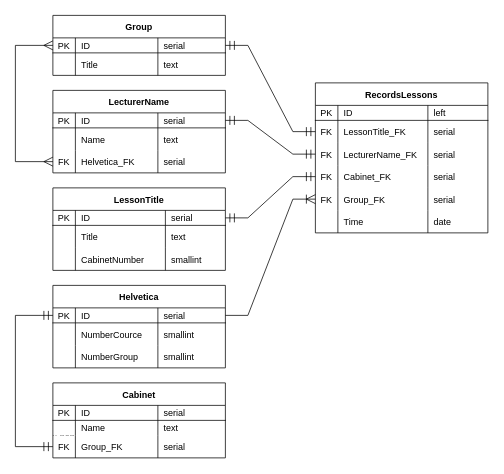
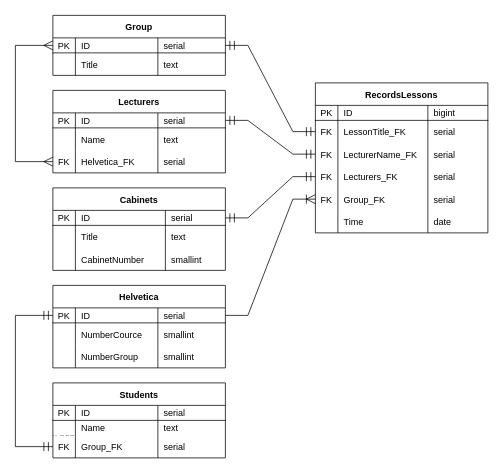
node "LecturerName": label "LecturerName" -> "Lecturers"
node "left": label "left" -> "bigint"
node "Cabinet_FK": label "Cabinet_FK" -> "Lecturers_FK"
node "LessonTitle": label "LessonTitle" -> "Cabinets"
node "Cabinet": label "Cabinet" -> "Students"
